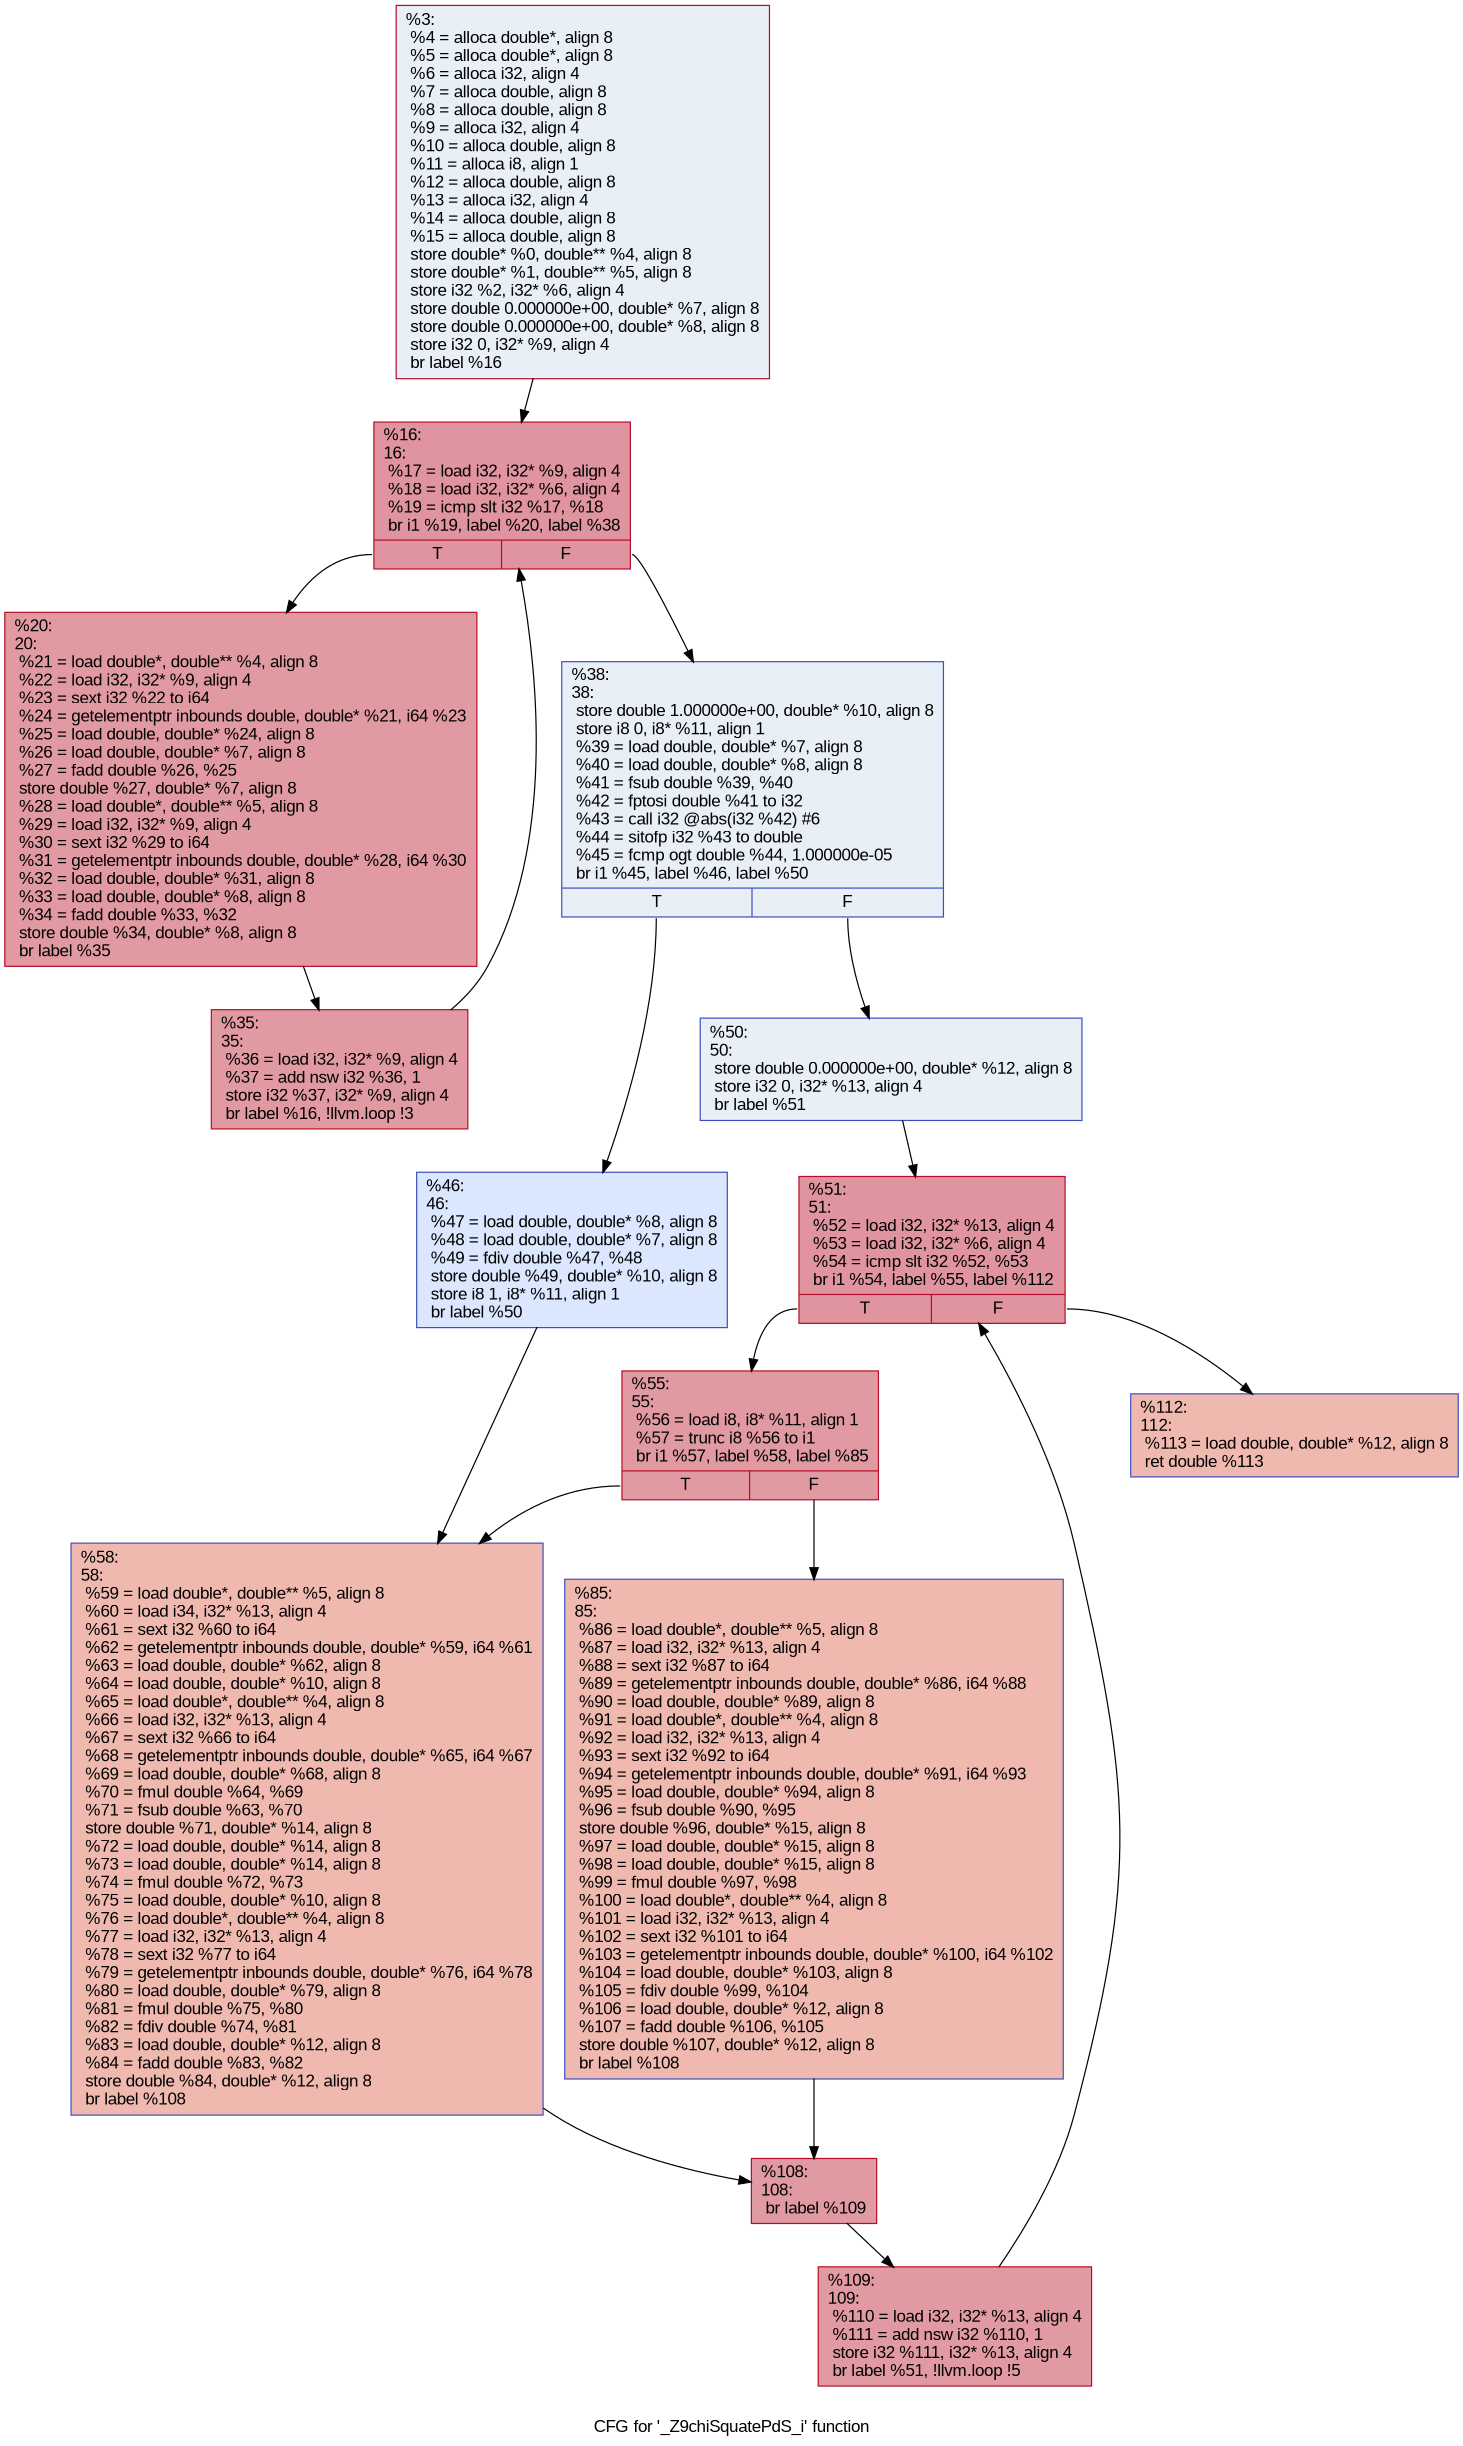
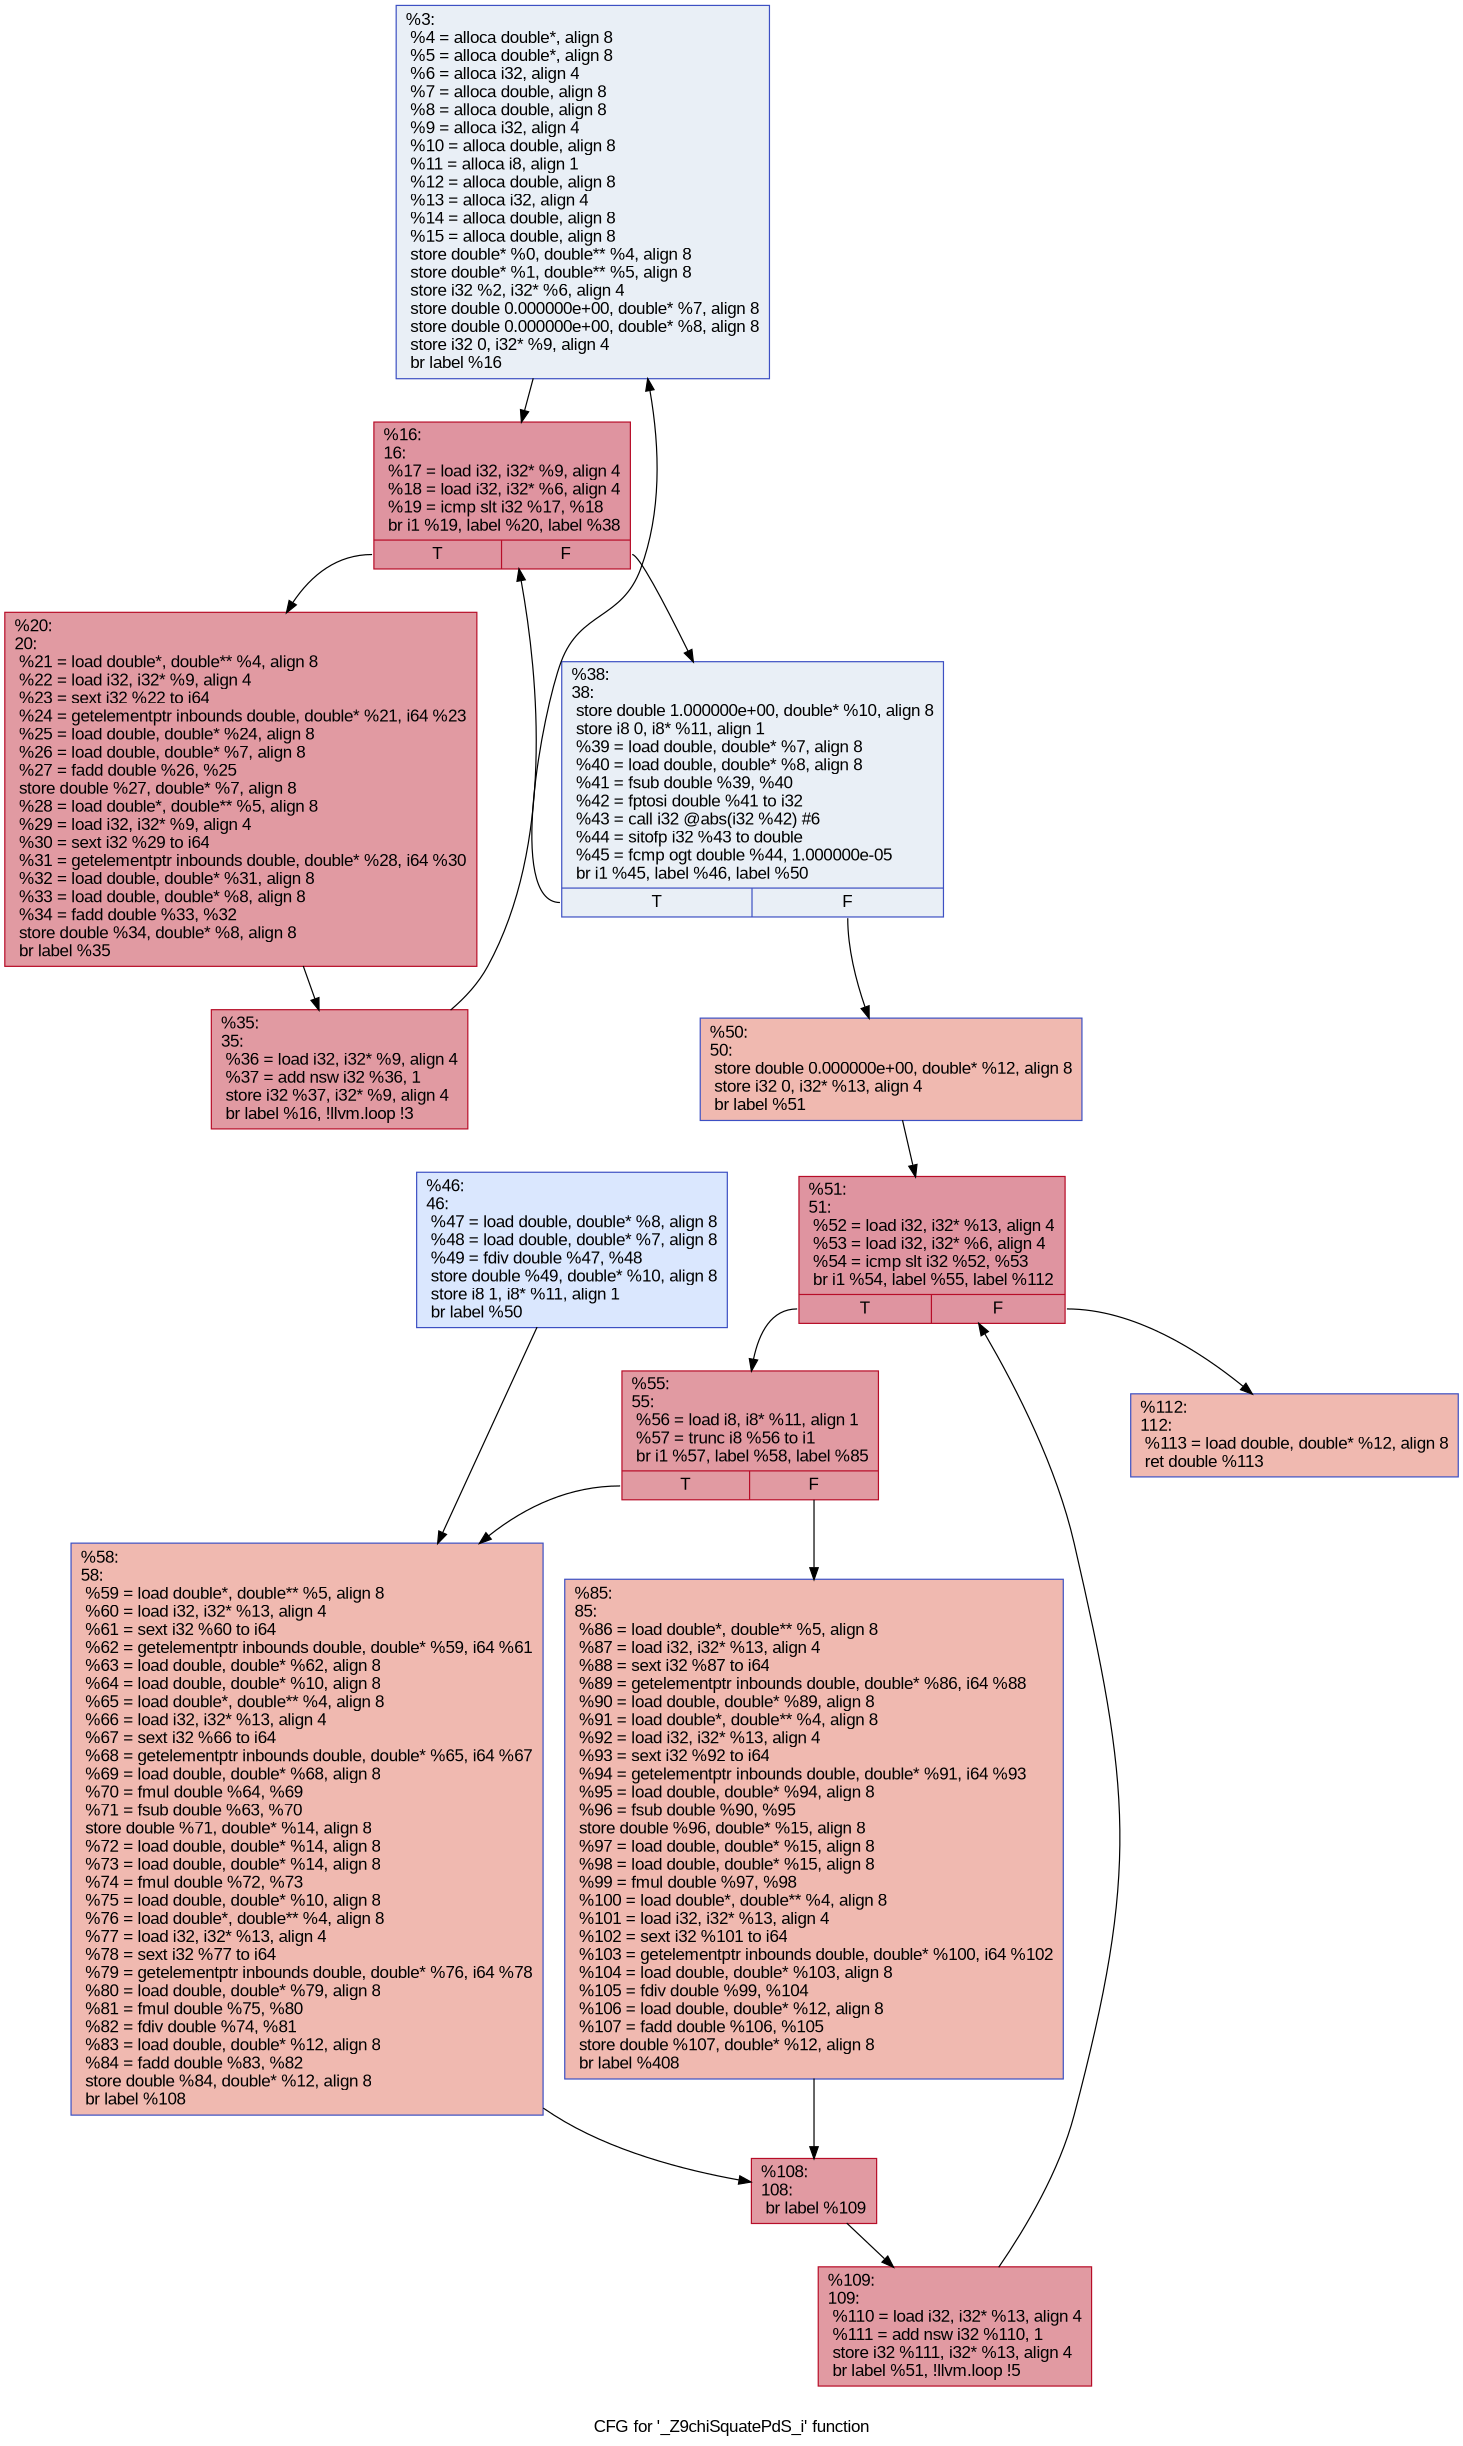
node "%3:": color #b70d28ff -> #3d50c3ff
edge "%38:" -> "%46:": now "%38:" -> "%3:"
node "%50:": fillcolor #cedaeb70 -> #de614d70
node "%58:": text "%60 = load i34, i32* %13, align 4" -> "%60 = load i32, i32* %13, align 4"
node "%85:": text "br label %108" -> "br label %408"
